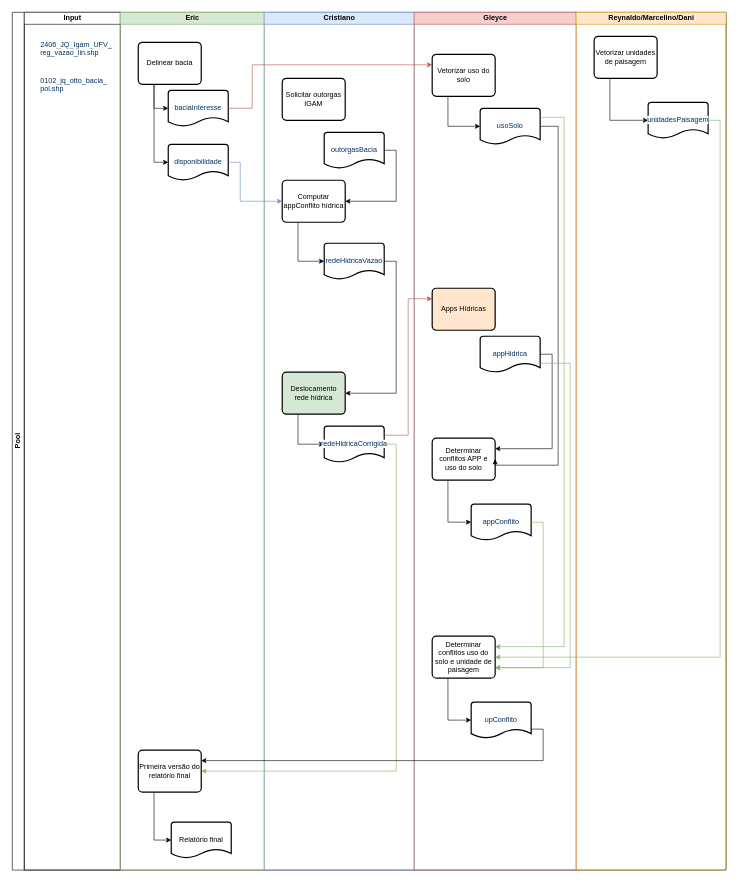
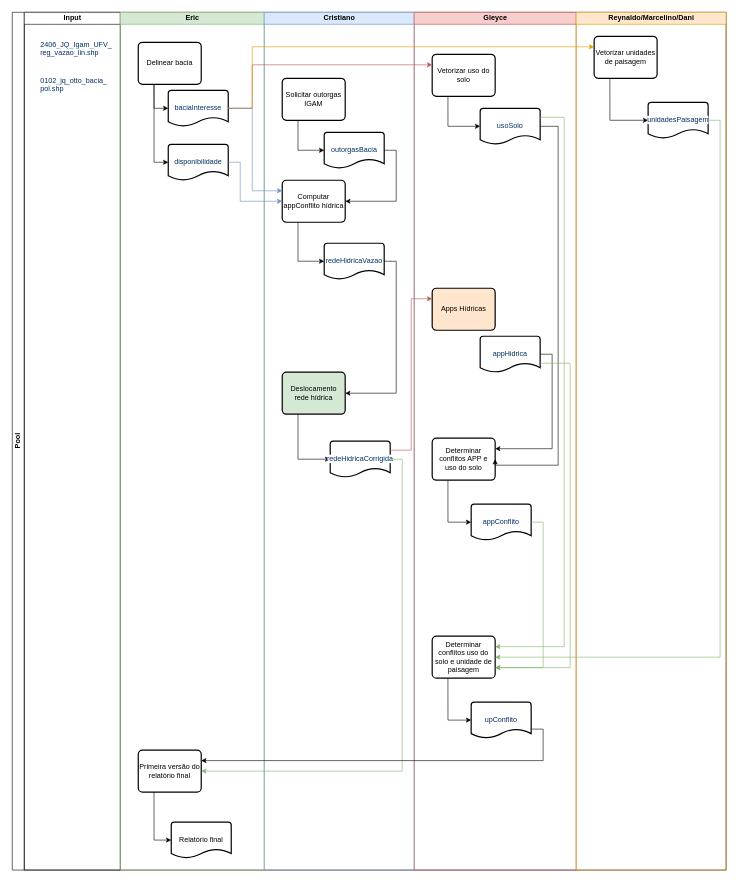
edge "baciaInteresse" -> "Vetorizar unidades de paisagem": added
edge "Solicitar outorgas IGAM" -> "outorgasBacia": added
edge "baciaInteresse" -> "Computar appConflito hídrica": added
node "redeHidricaCorrigida": moved (354, 444) -> (360, 459)
